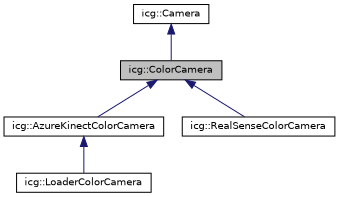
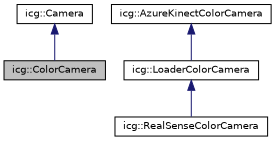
edge "icg::AzureKinectColorCamera" -> "icg::ColorCamera": removed
edge "icg::RealSenseColorCamera" -> "icg::ColorCamera": now "icg::RealSenseColorCamera" -> "icg::LoaderColorCamera"
